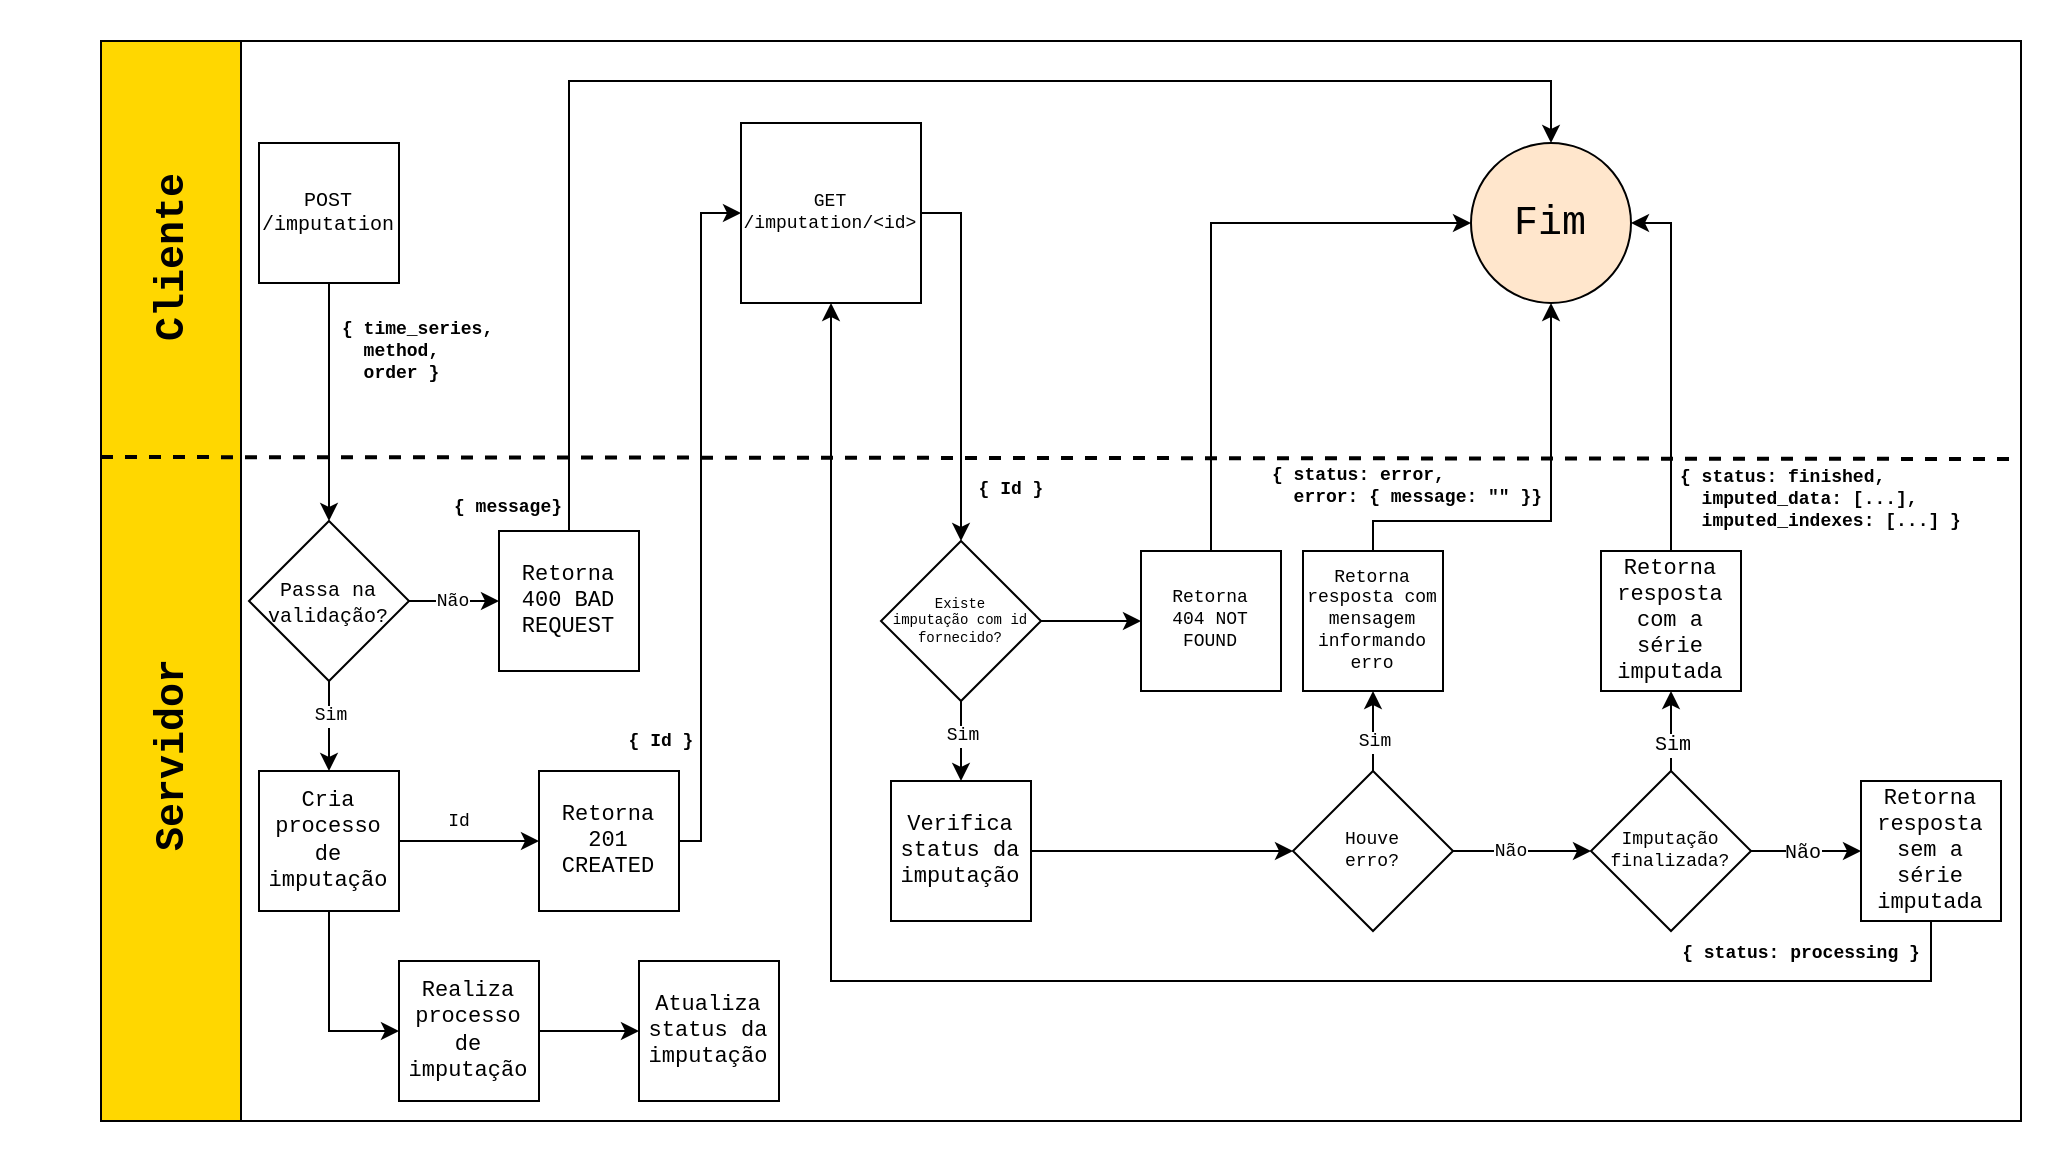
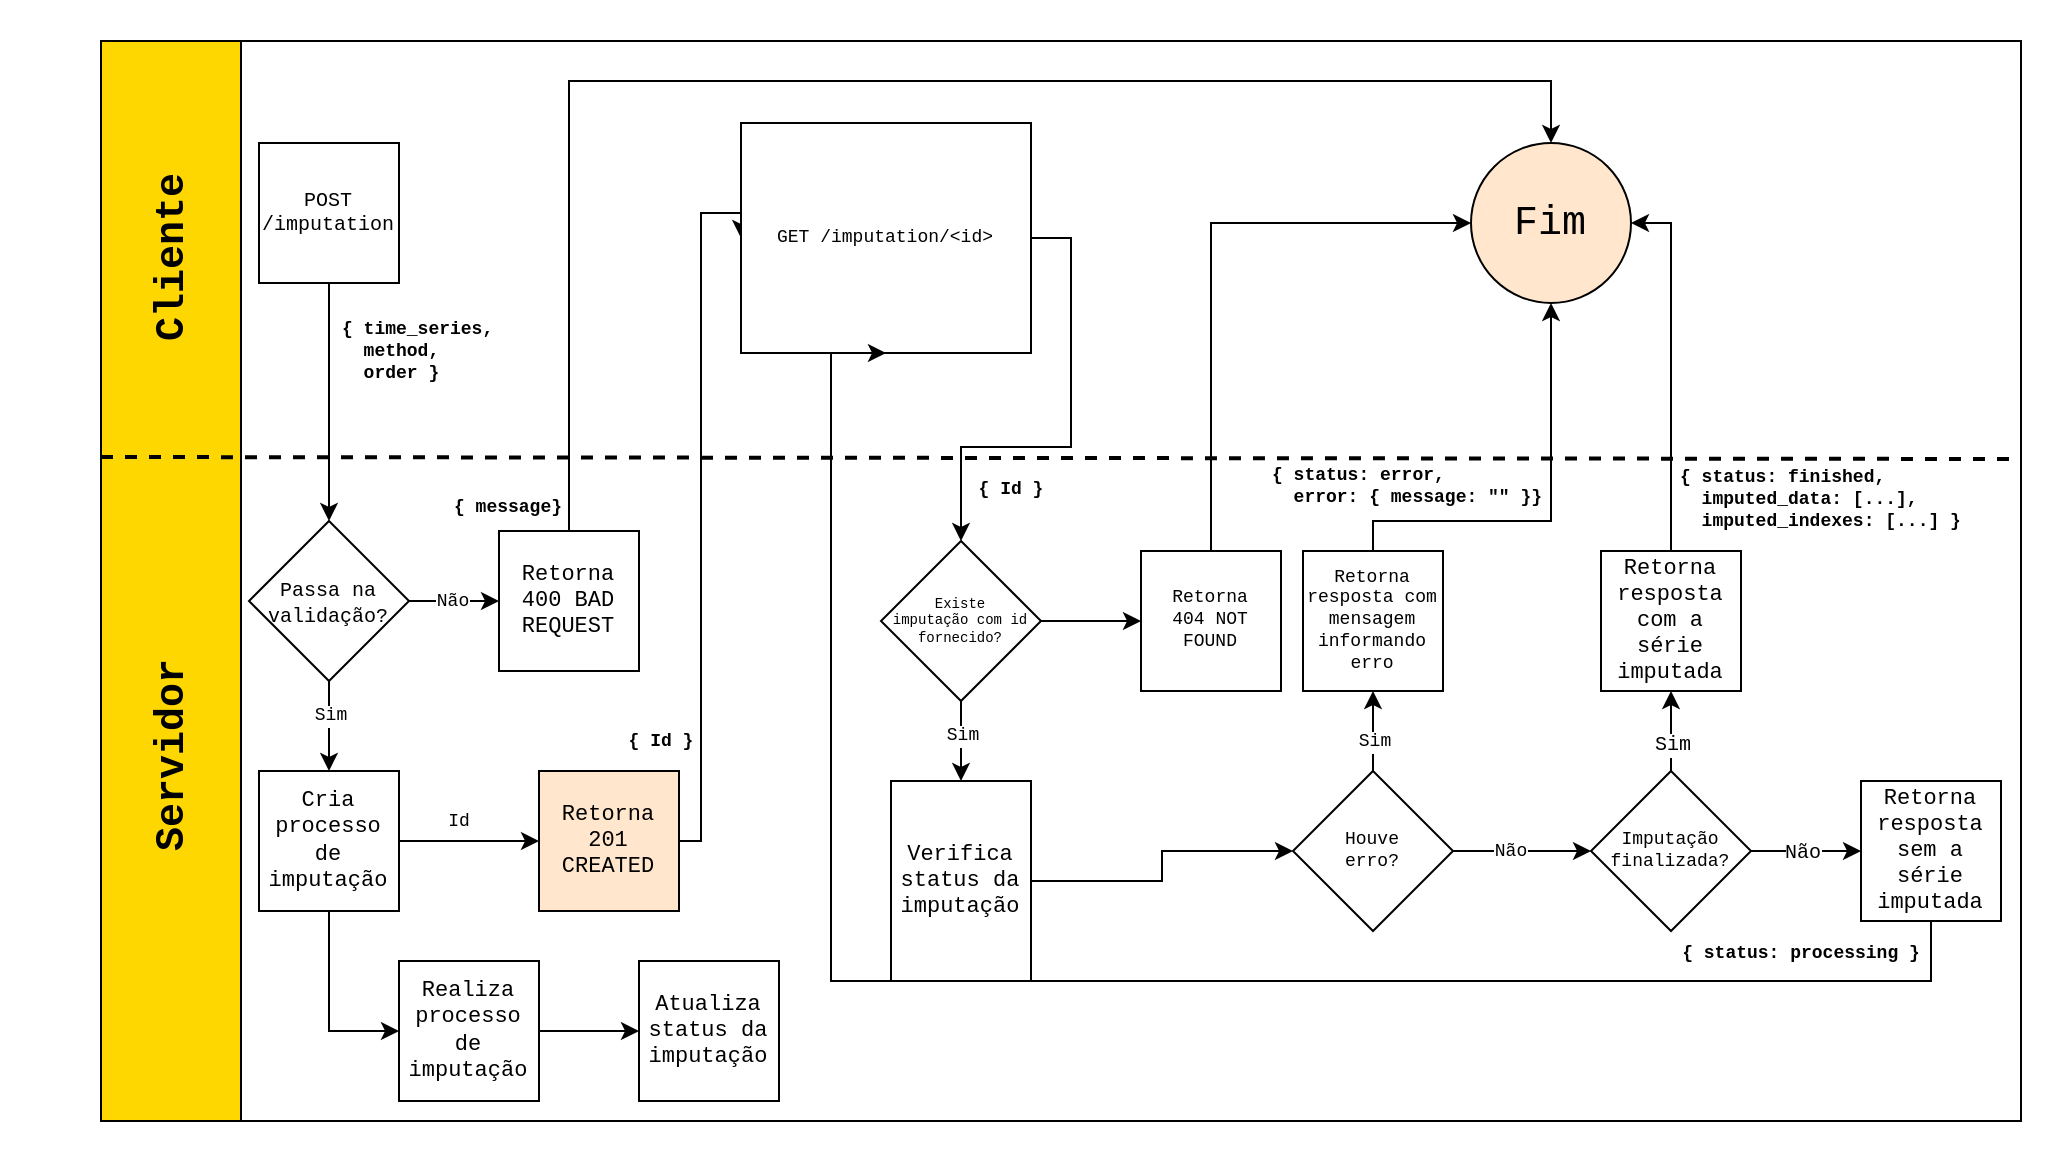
node "GET /imputation/<id>": size 180x180 -> 290x230
node "Retorna 201 CREATED": fillcolor #ffffff -> #ffe6cc
node "Verifica status da imputação": size 140x140 -> 140x200
